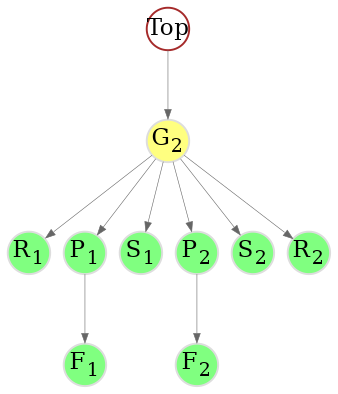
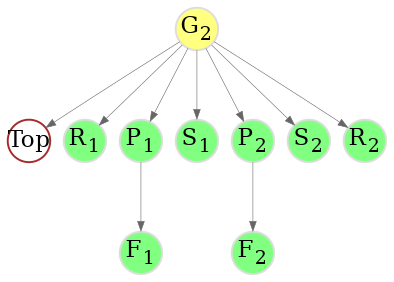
edge "Top" -> "G": reversed
